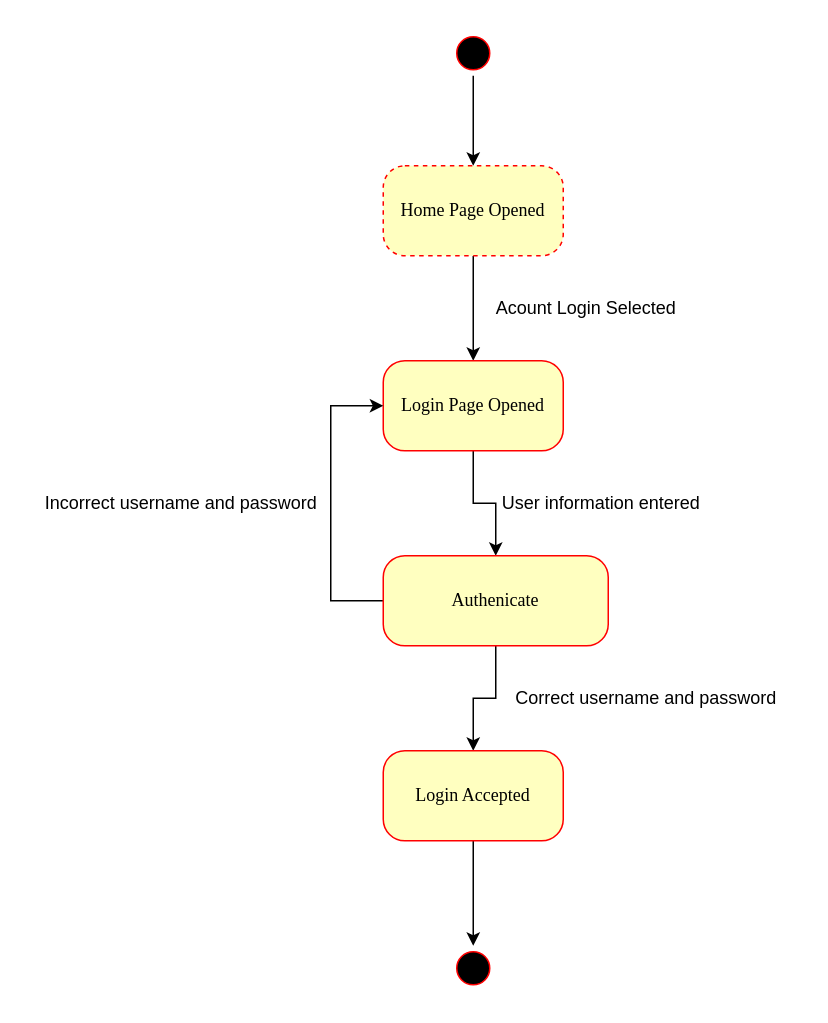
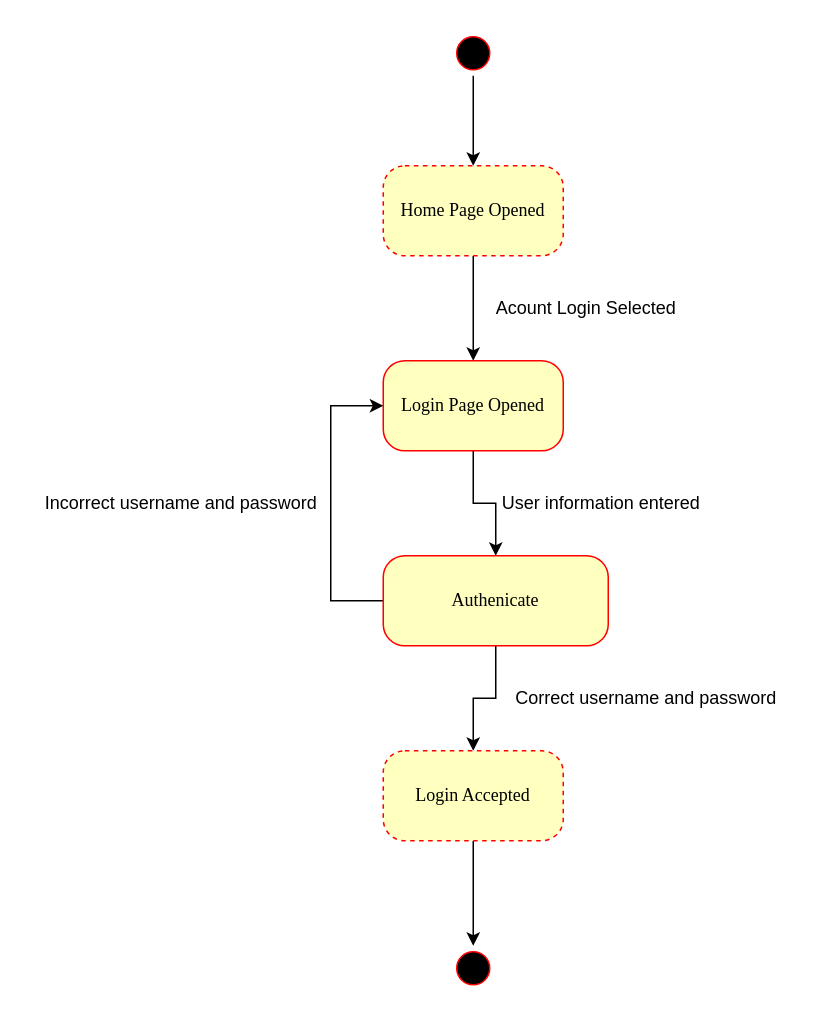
node "Login Accepted": style solid -> dashed
